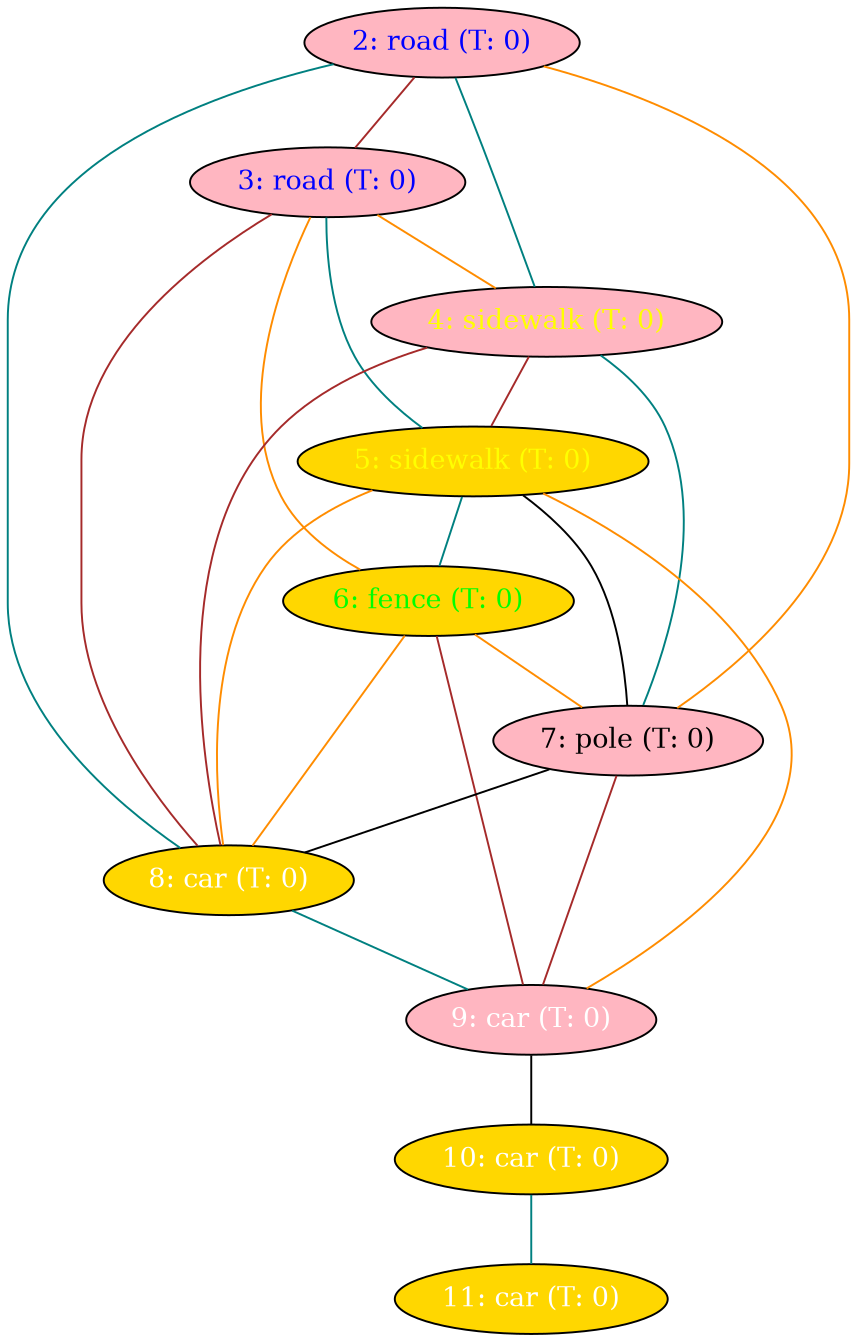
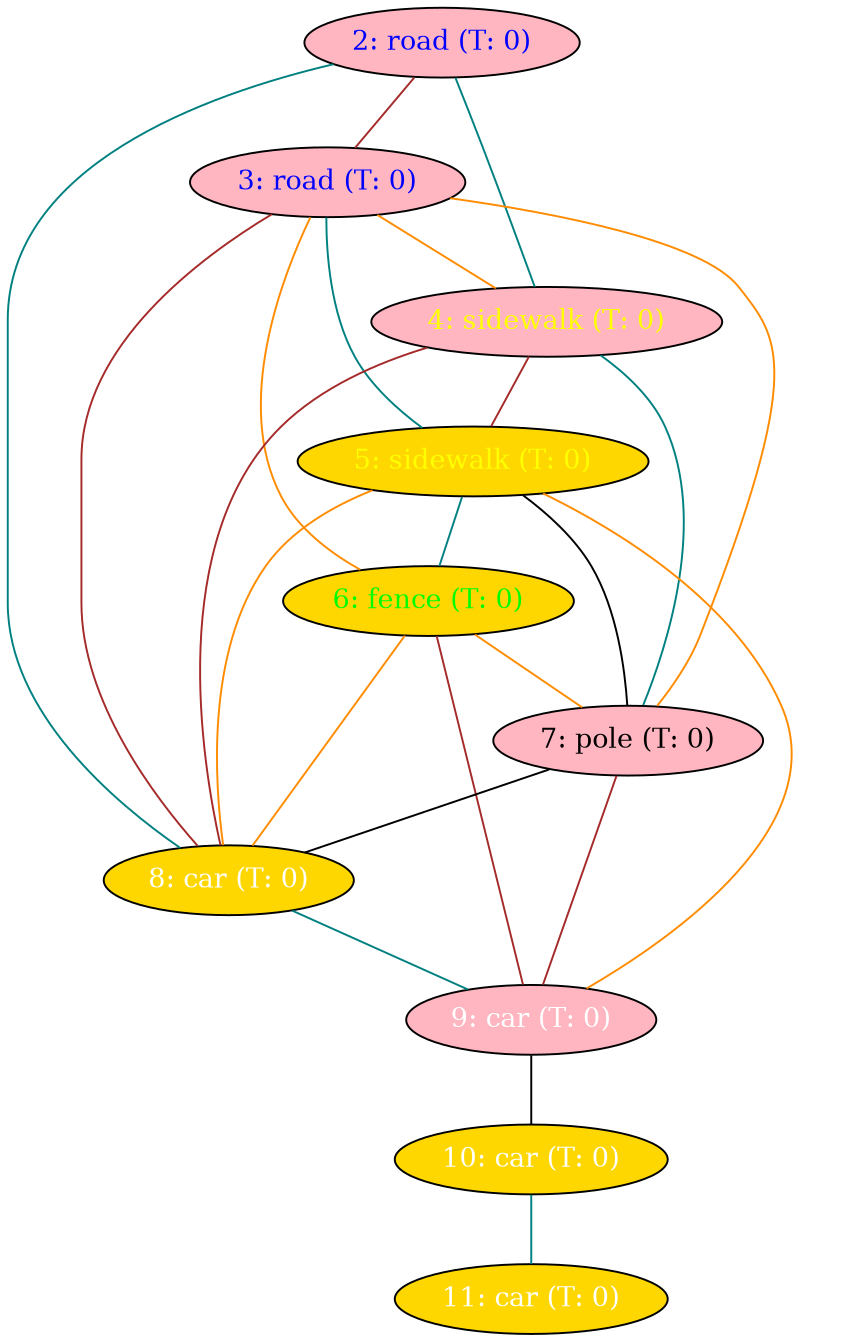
edge "2: road (T: 0)" -- "7: pole (T: 0)": now "3: road (T: 0)" -- "7: pole (T: 0)"
